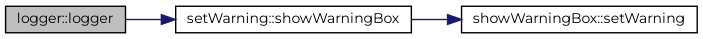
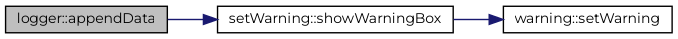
node "logger::logger": label "logger::logger" -> "logger::appendData"
node "showWarningBox::setWarning": label "showWarningBox::setWarning" -> "warning::setWarning"
